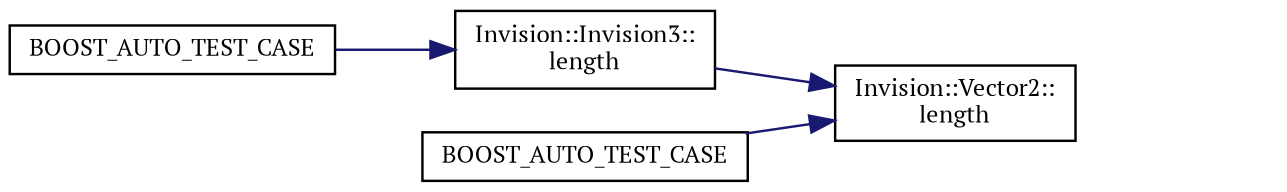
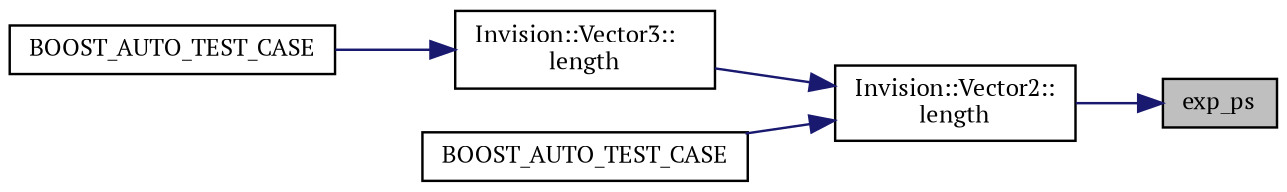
node "Invision::Invision3:: length": label "Invision::Invision3:: length" -> "Invision::Vector3:: length"
node "exp_ps": added
